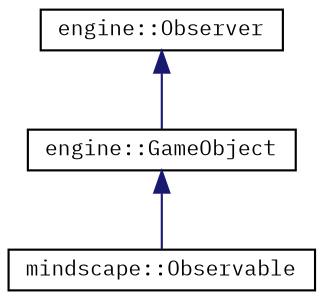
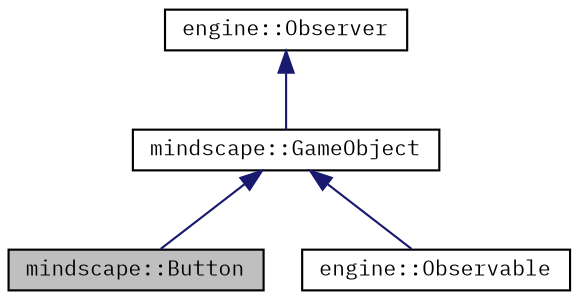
node "engine::GameObject": label "engine::GameObject" -> "mindscape::GameObject"
node "mindscape::Button": added
node "mindscape::Observable": label "mindscape::Observable" -> "engine::Observable"
